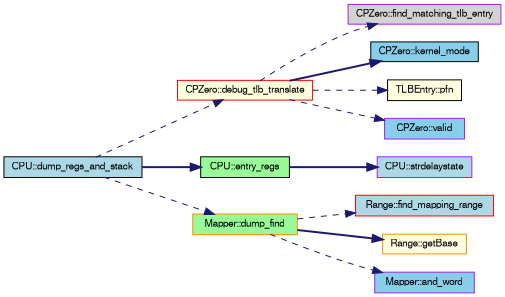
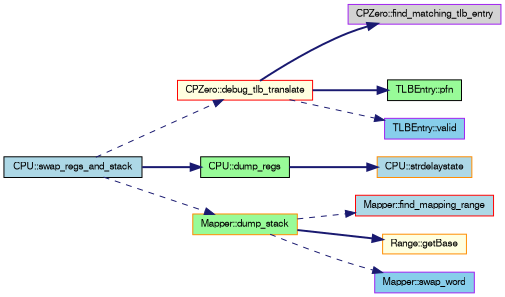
edge "CPZero::debug_tlb_translate" -> "CPZero::find_matching_tlb_entry": style dashed -> bold
node "CPZero::kernel_mode": removed
edge "CPZero::debug_tlb_translate" -> "TLBEntry::pfn": style dashed -> bold
node "TLBEntry::pfn": fillcolor lightyellow -> palegreen
node "CPZero::valid": label "CPZero::valid" -> "TLBEntry::valid"
node "CPU::dump_regs_and_stack": label "CPU::dump_regs_and_stack" -> "CPU::swap_regs_and_stack"
node "CPU::entry_regs": label "CPU::entry_regs" -> "CPU::dump_regs"
node "CPU::strdelaystate": color purple -> darkorange
node "Range::find_mapping_range": label "Range::find_mapping_range" -> "Mapper::find_mapping_range"
node "Mapper::dump_find": label "Mapper::dump_find" -> "Mapper::dump_stack"
node "Mapper::and_word": label "Mapper::and_word" -> "Mapper::swap_word"
